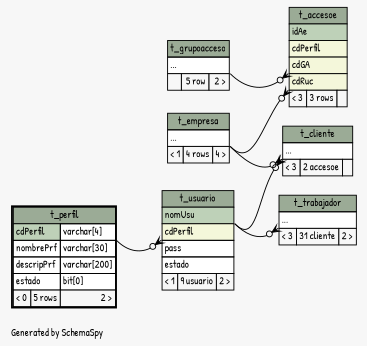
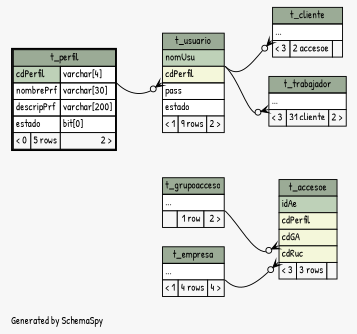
node "t_grupoacceso": text "5 row" -> "1 row"
edge "t_empresa" -> "t_cliente": removed
node "t_usuario": text "9 usuario" -> "9 rows"
